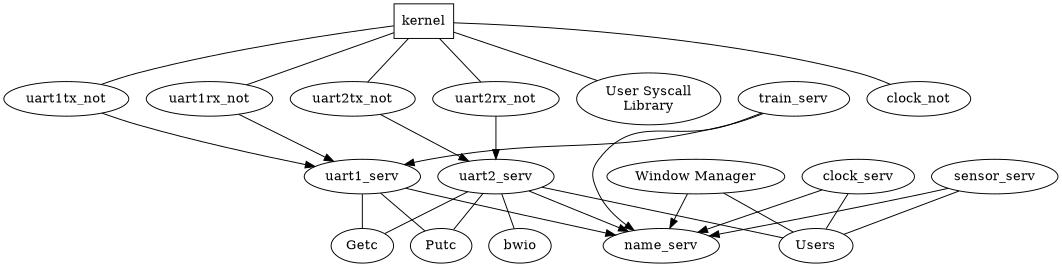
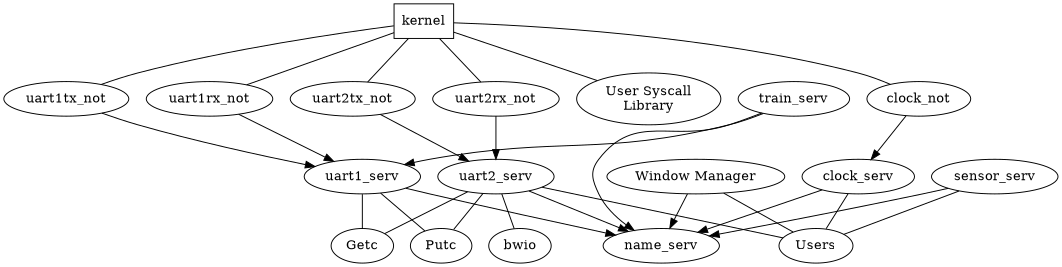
edge "clock_not" -> "clock_serv": added
